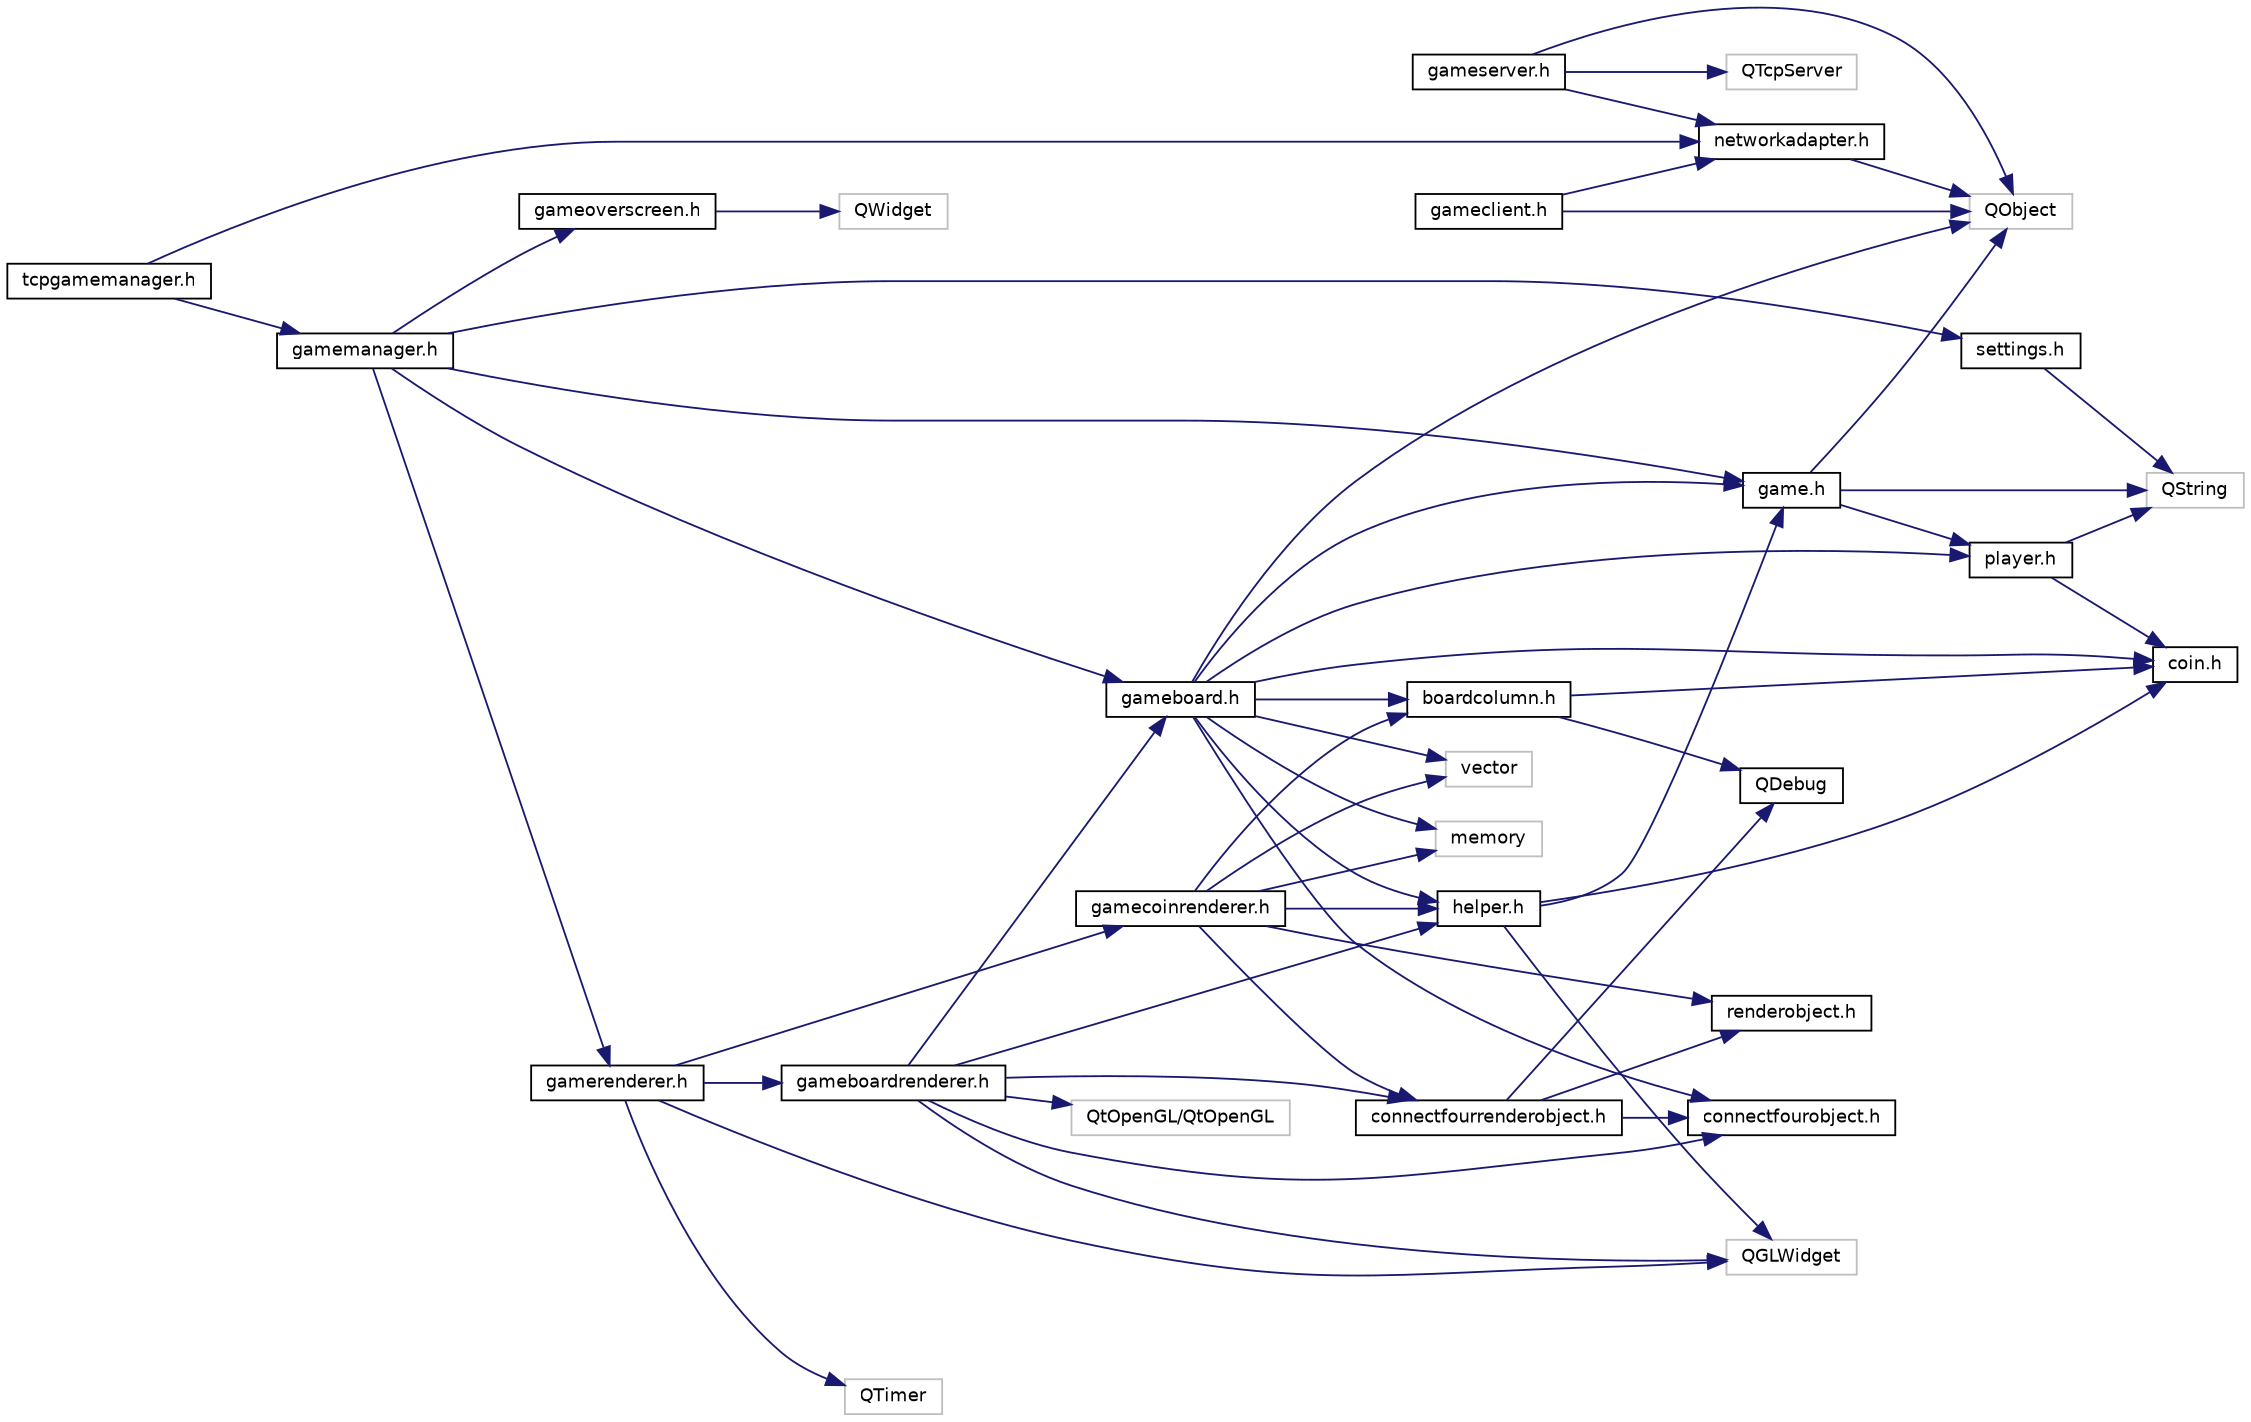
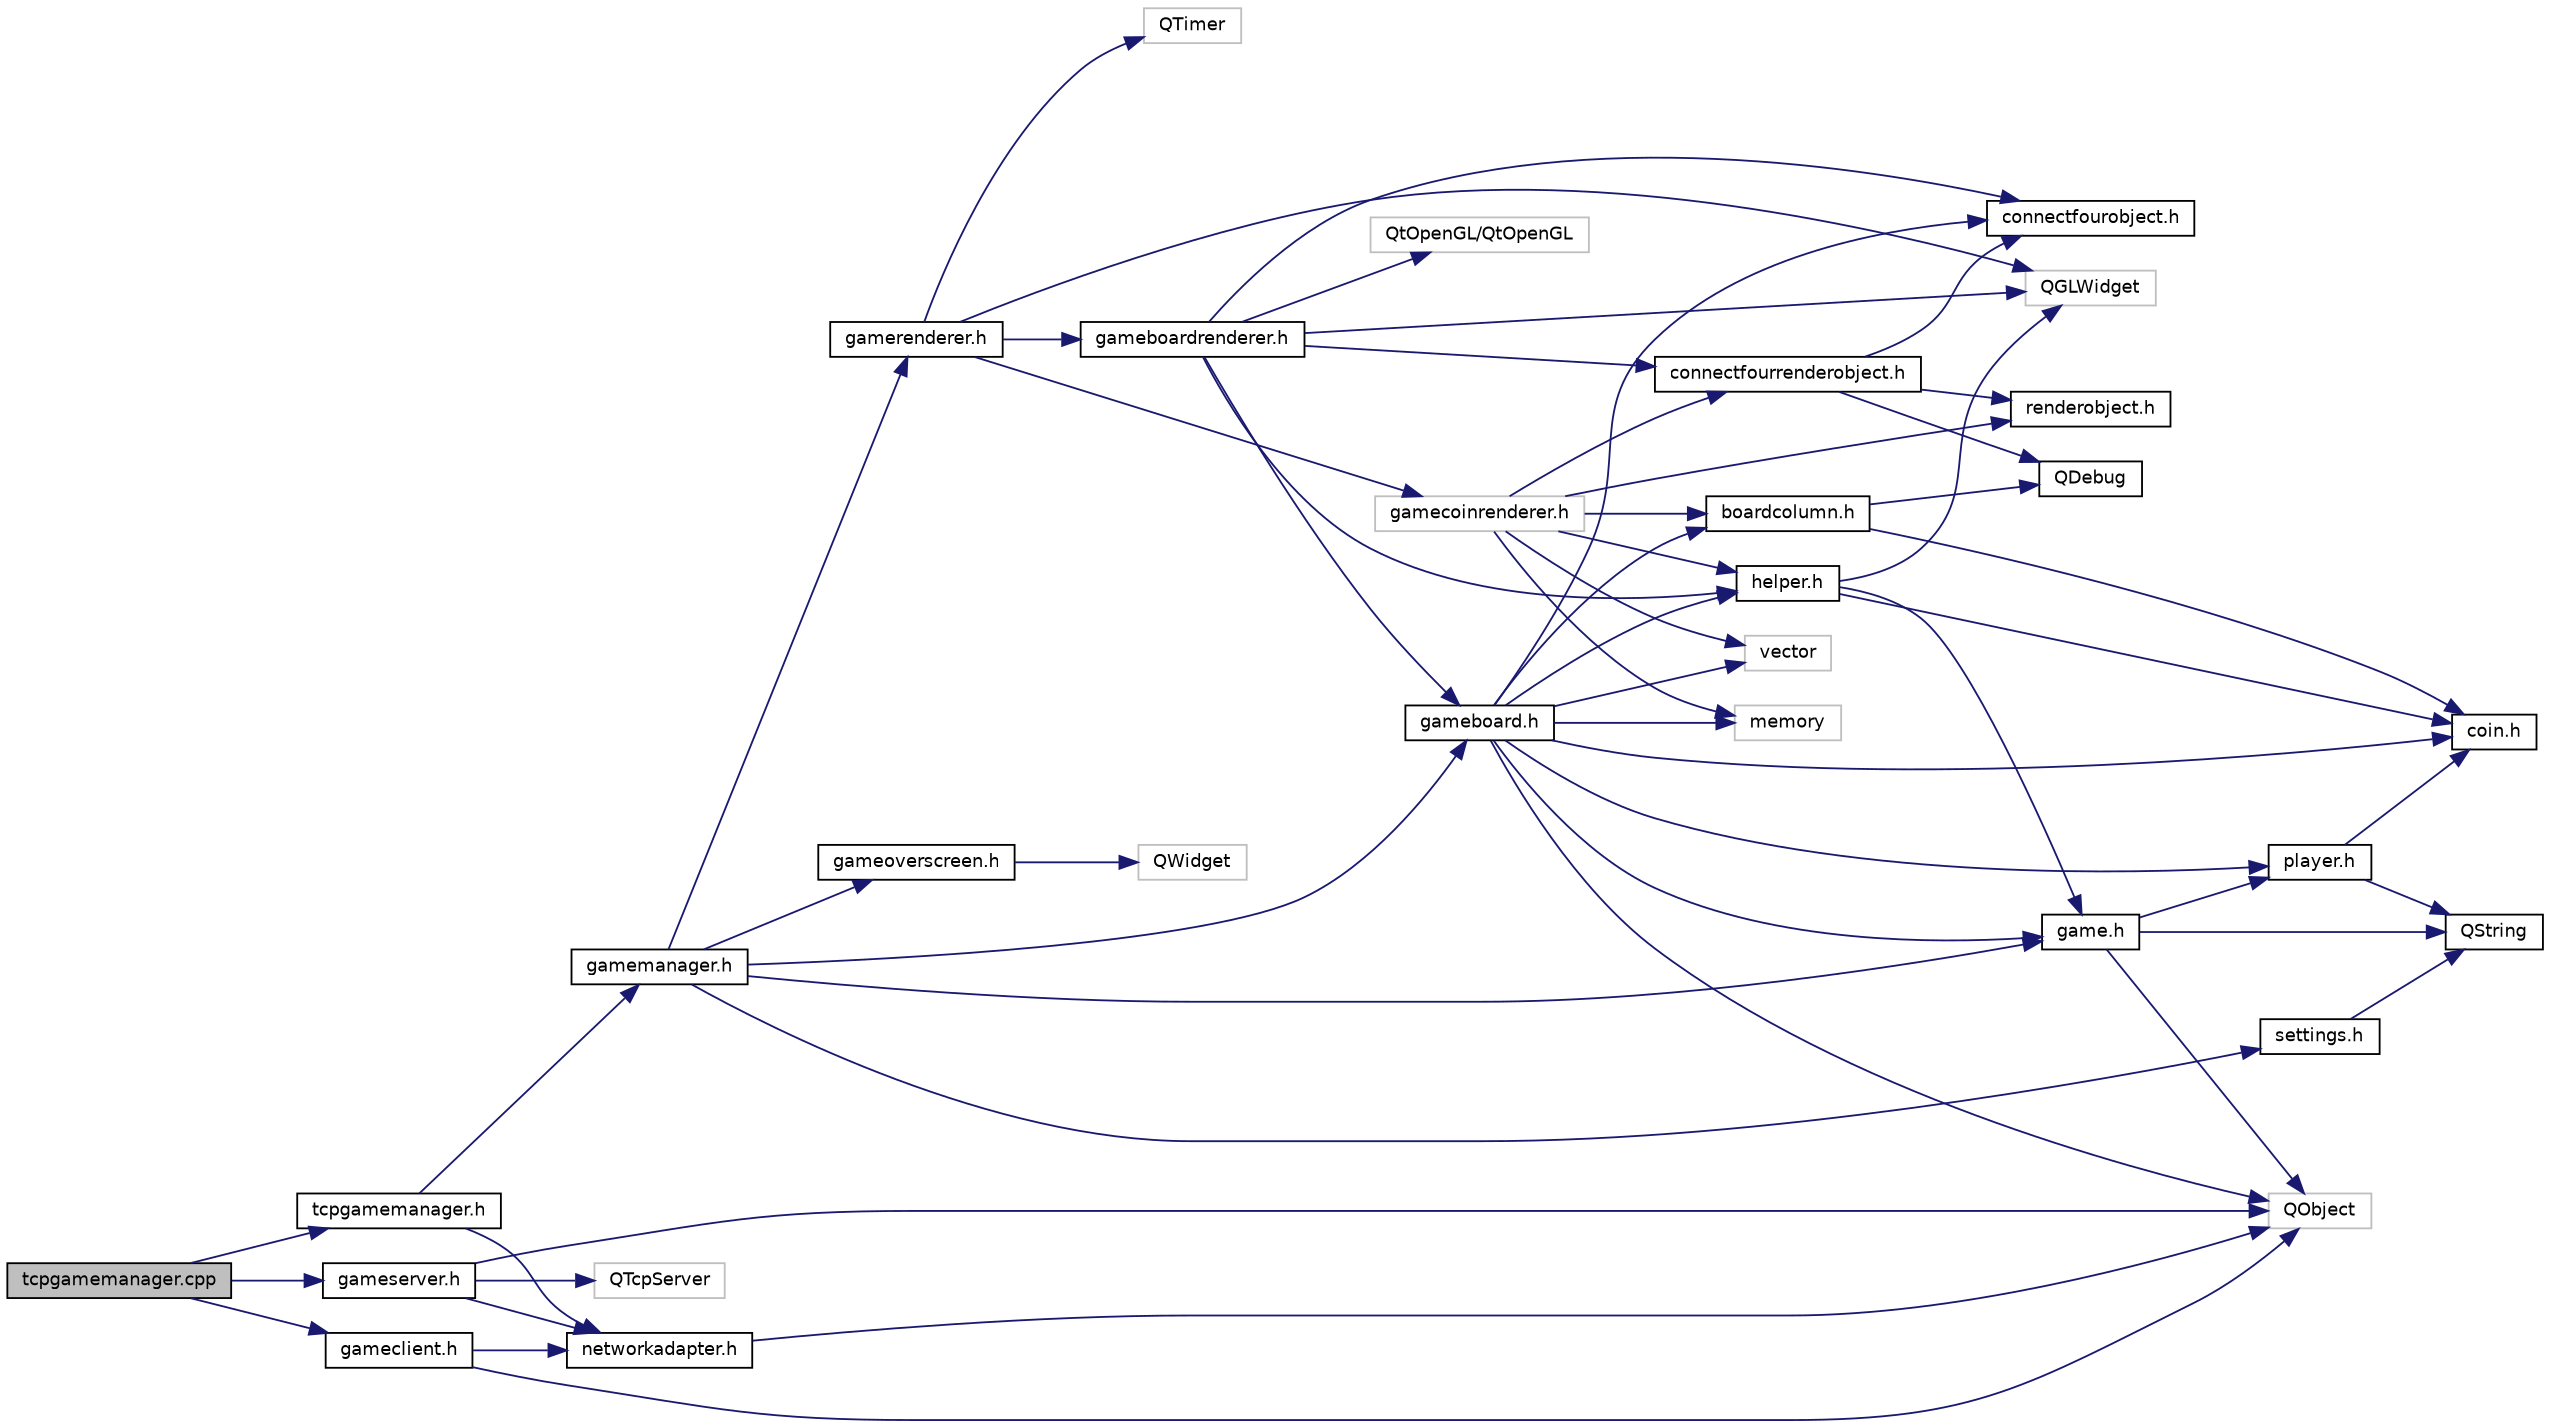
node "QString": color grey75 -> black
node "gamecoinrenderer.h": color black -> grey75
node "tcpgamemanager.cpp": added
